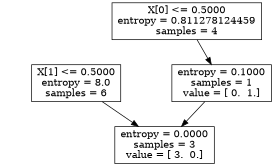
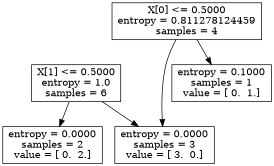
node "X[1] <= 0.5000 entropy = 8.0 samples = 6": label "X[1] <= 0.5000 entropy = 8.0 samples = 6" -> "X[1] <= 0.5000 entropy = 1.0 samples = 6"
edge "entropy = 0.1000 samples = 1 value = [ 0.  1.]" -> "entropy = 0.0000 samples = 3 value = [ 3.  0.]": now "X[0] <= 0.5000 entropy = 0.811278124459 samples = 4" -> "entropy = 0.0000 samples = 3 value = [ 3.  0.]"
node "entropy = 0.0000 samples = 2 value = [ 0.  2.]": added
